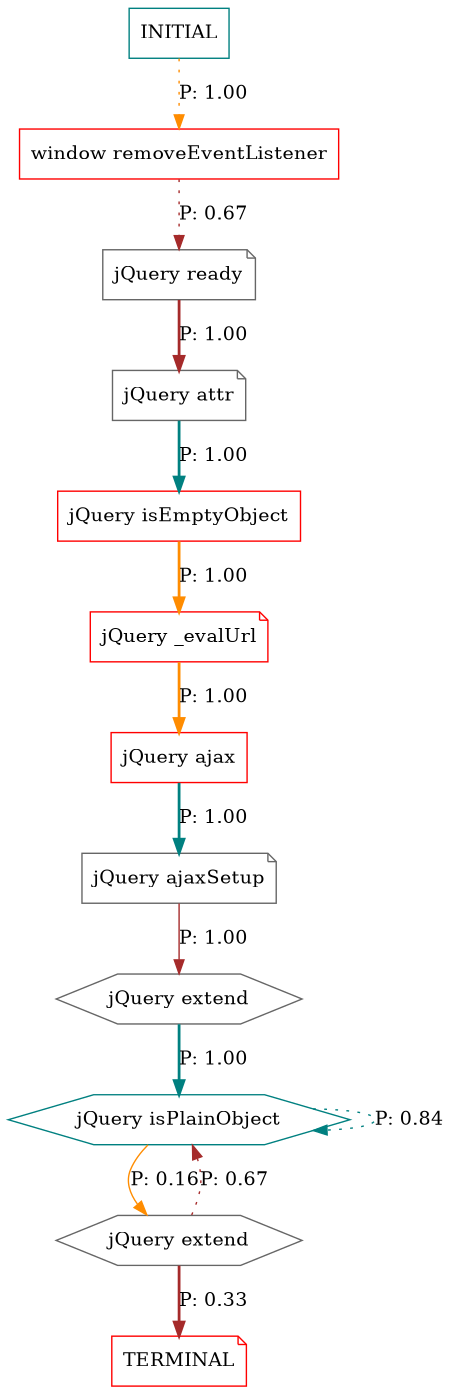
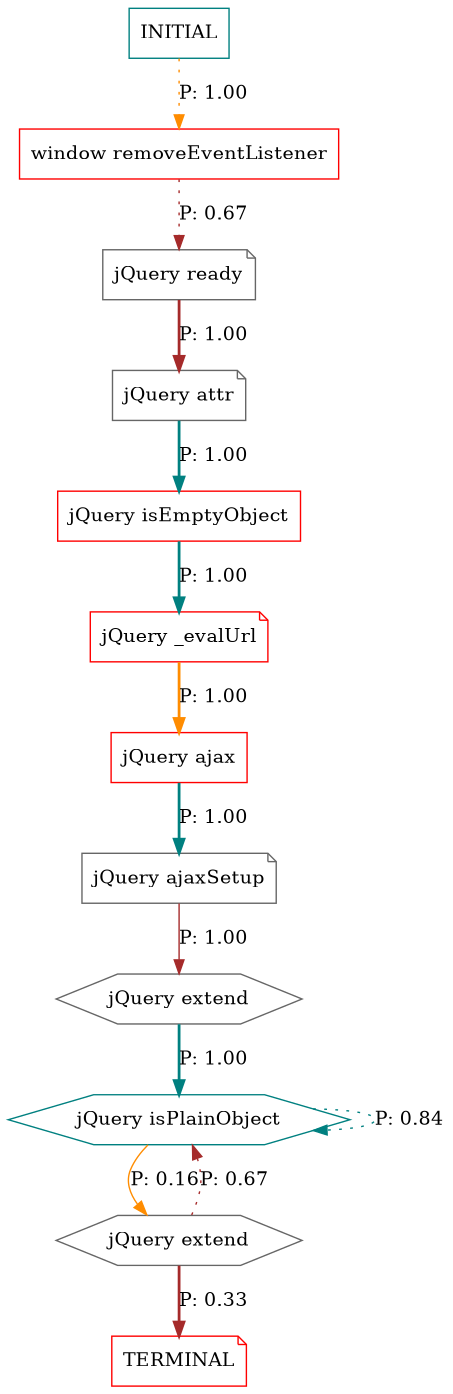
edge "jQuery isEmptyObject" -> "jQuery _evalUrl": color darkorange -> teal
